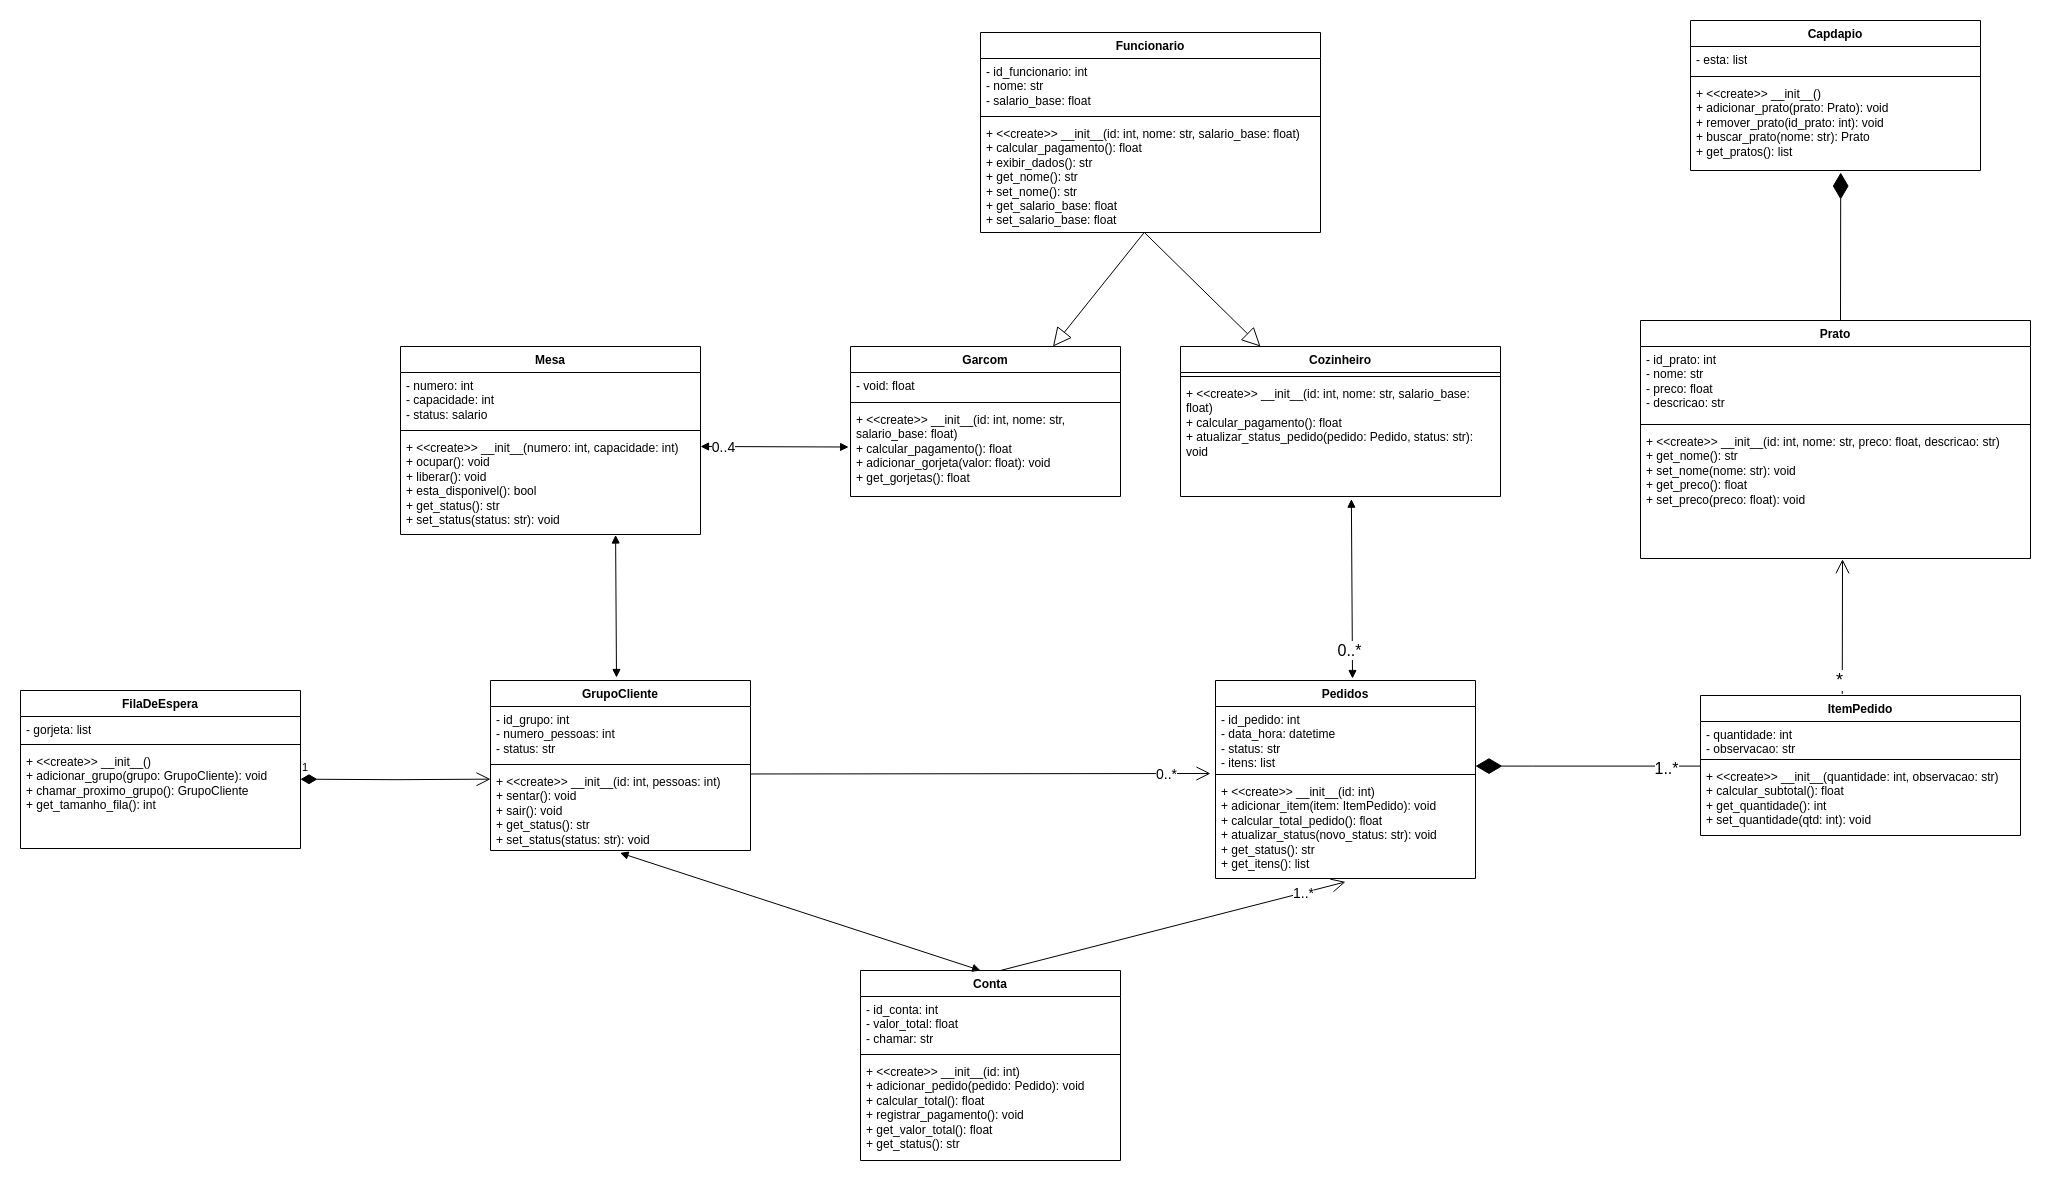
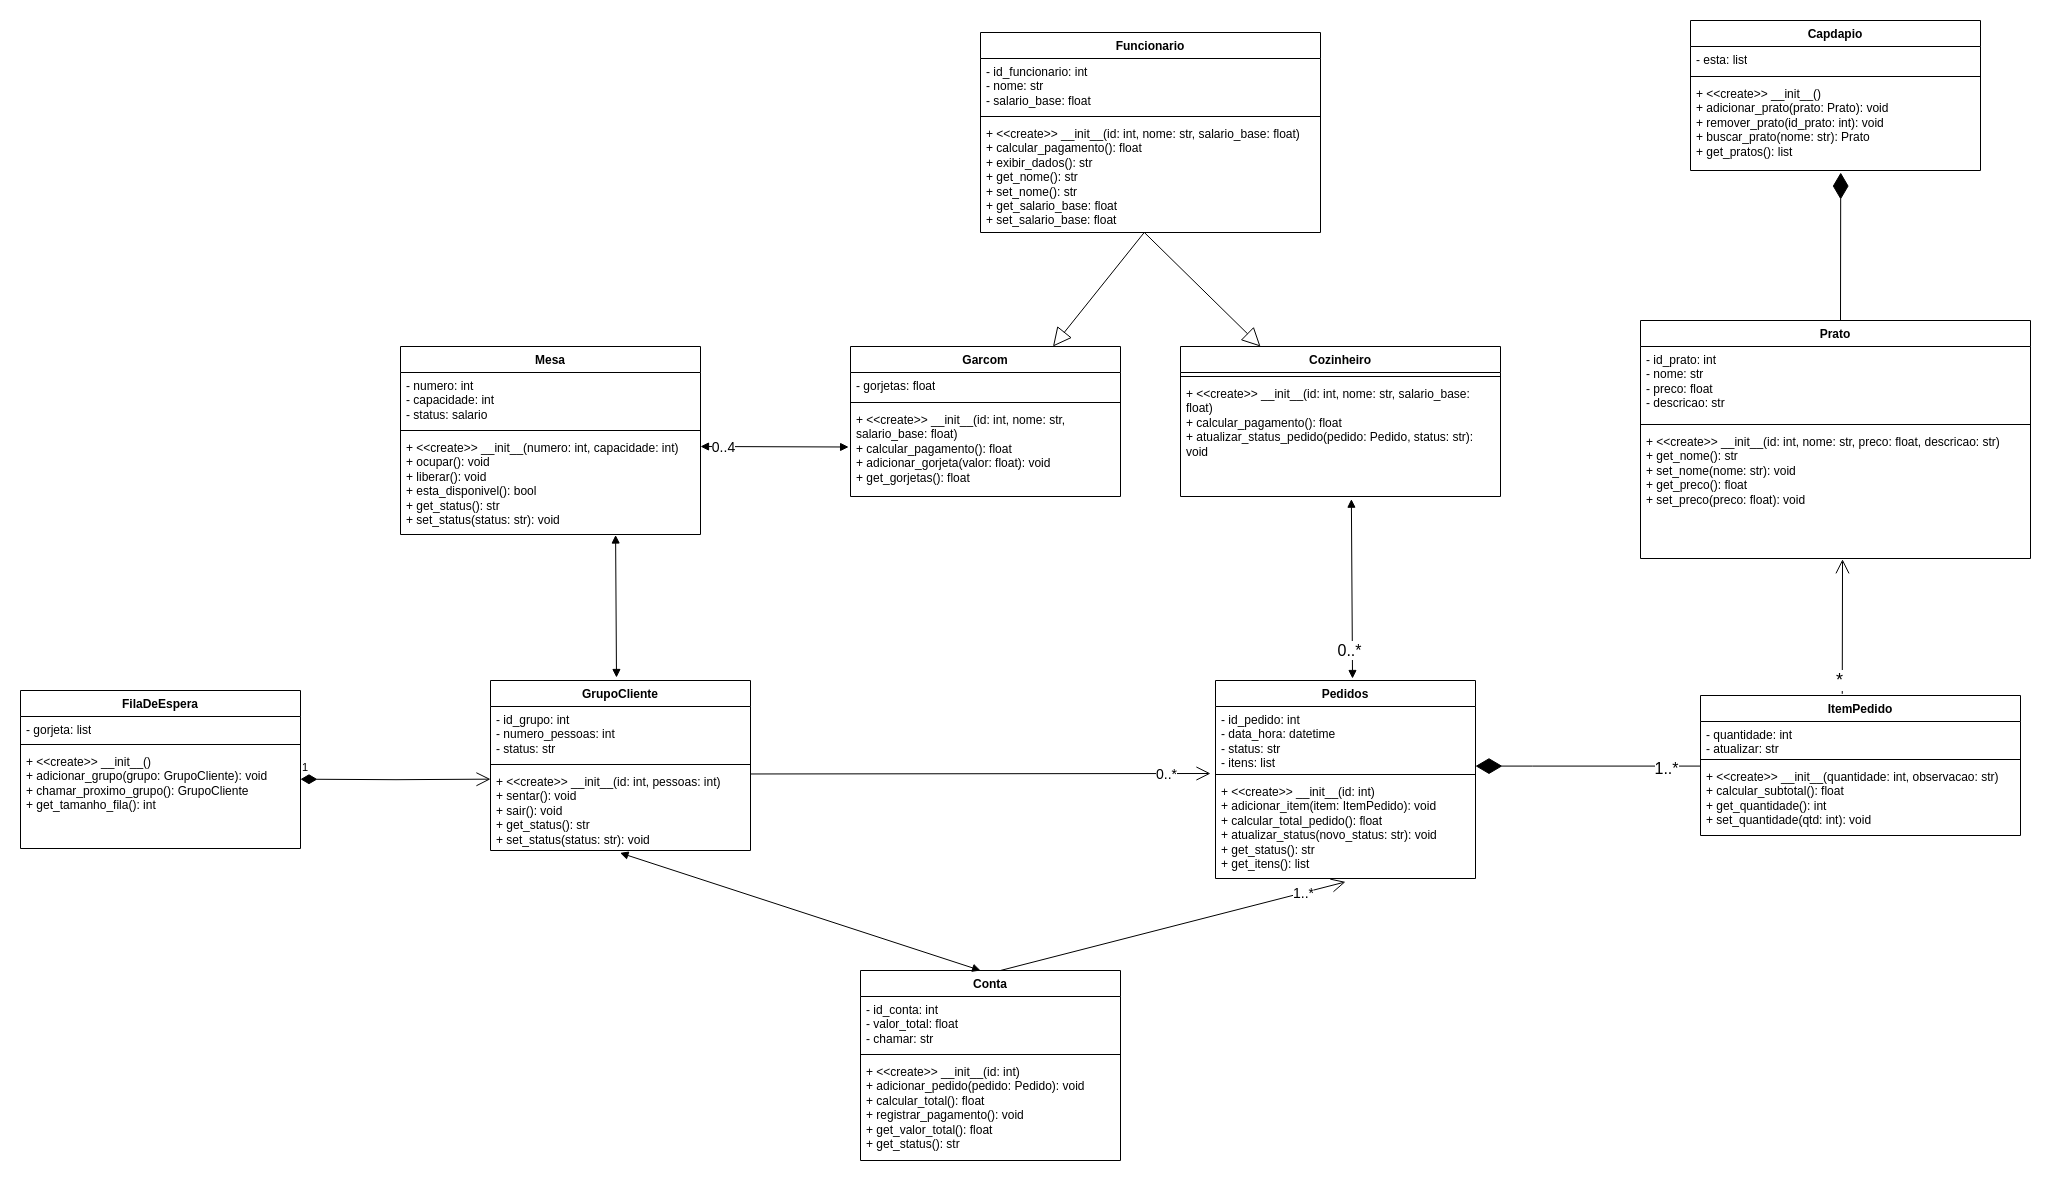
node "- void: float": label "- void: float" -> "- gorjetas: float"
node "- quantidade: int - observacao: str": label "- quantidade: int - observacao: str" -> "- quantidade: int - atualizar: str"
